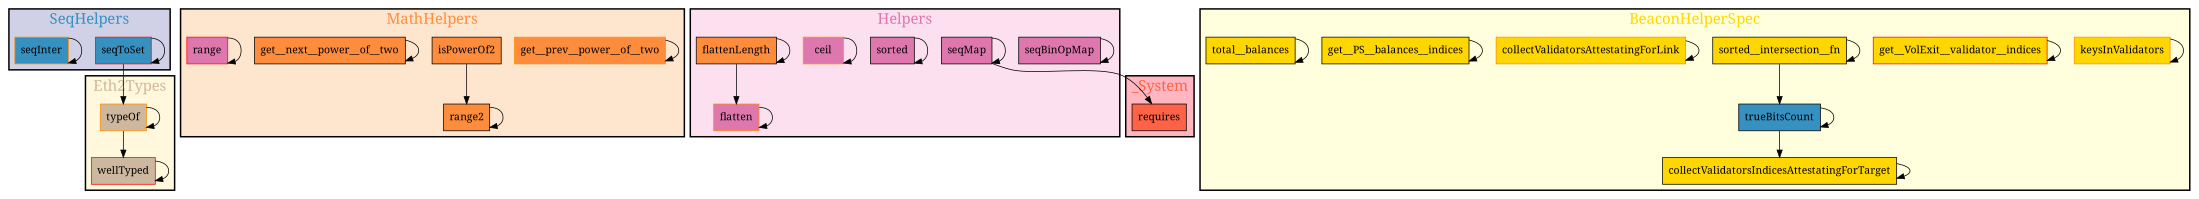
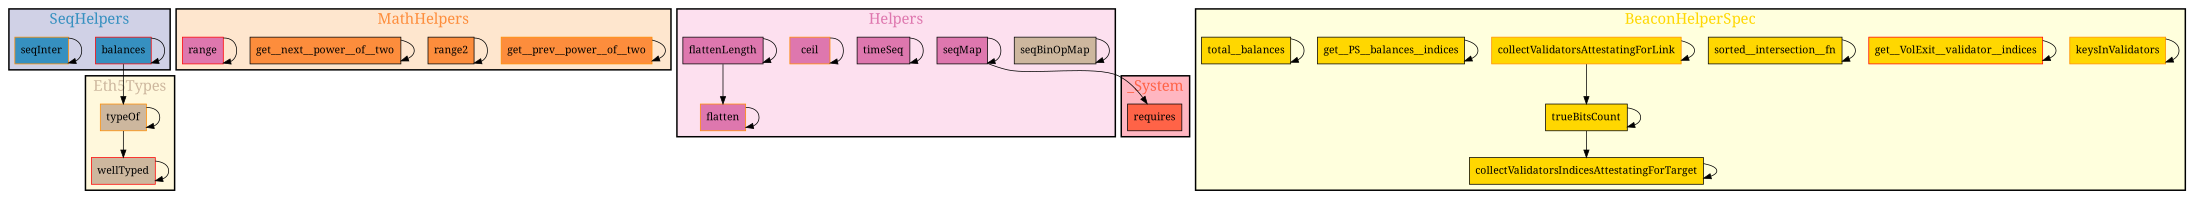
node "seqToSet": label "seqToSet" -> "balances"
node "isPowerOf2": removed
node "flattenLength": fillcolor #fd8d3c -> #de77ae
node "sorted": label "sorted" -> "timeSeq"
node "seqBinOpMap": fillcolor #de77ae -> bisque3
edge "sorted__intersection__fn" -> "trueBitsCount": now "collectValidatorsAttestatingForLink" -> "trueBitsCount"
cluster "Eth2Types": label "Eth2Types" -> "Eth5Types"
node "trueBitsCount": fillcolor #3690c0 -> gold
